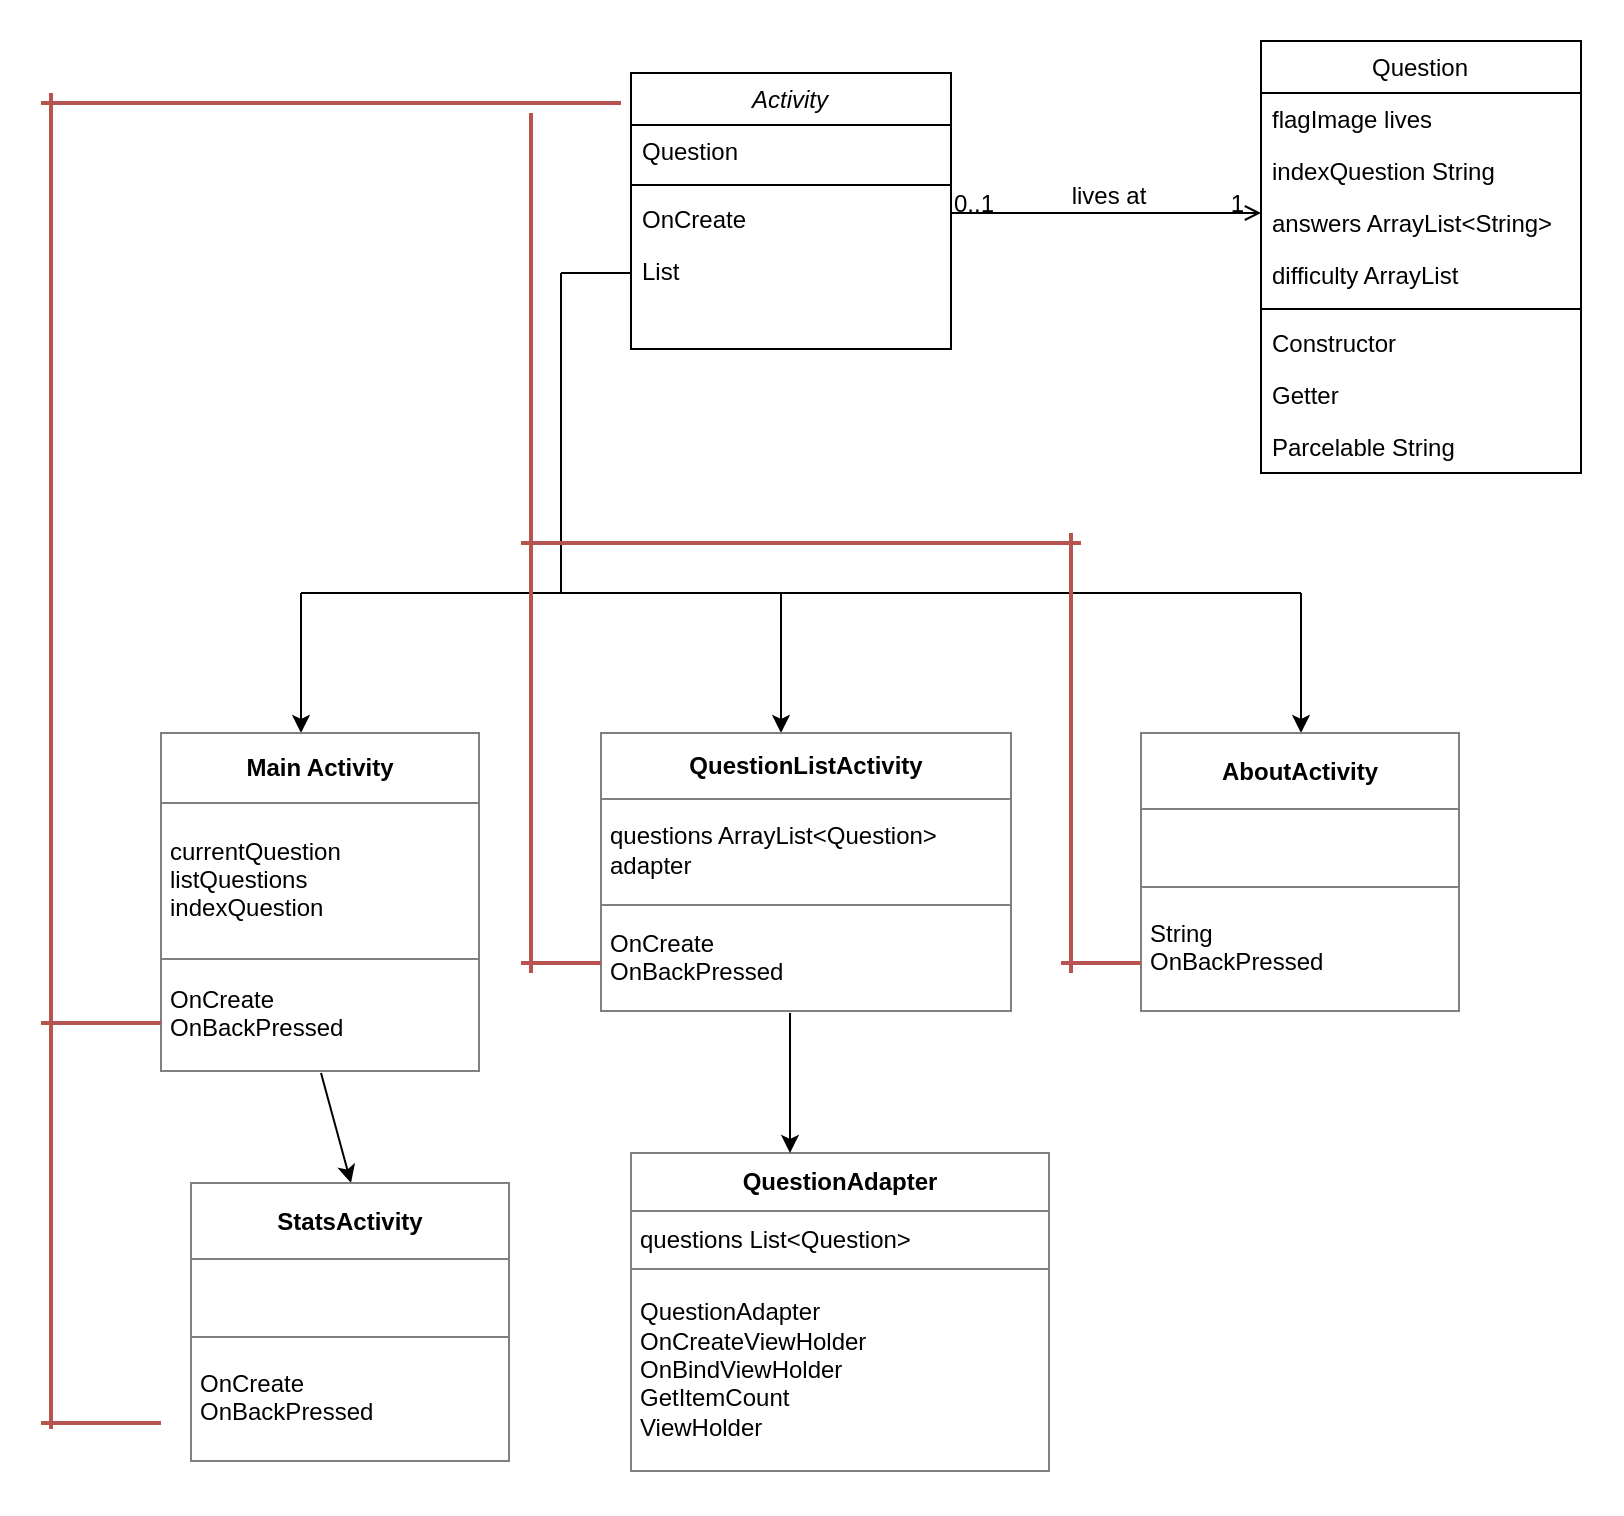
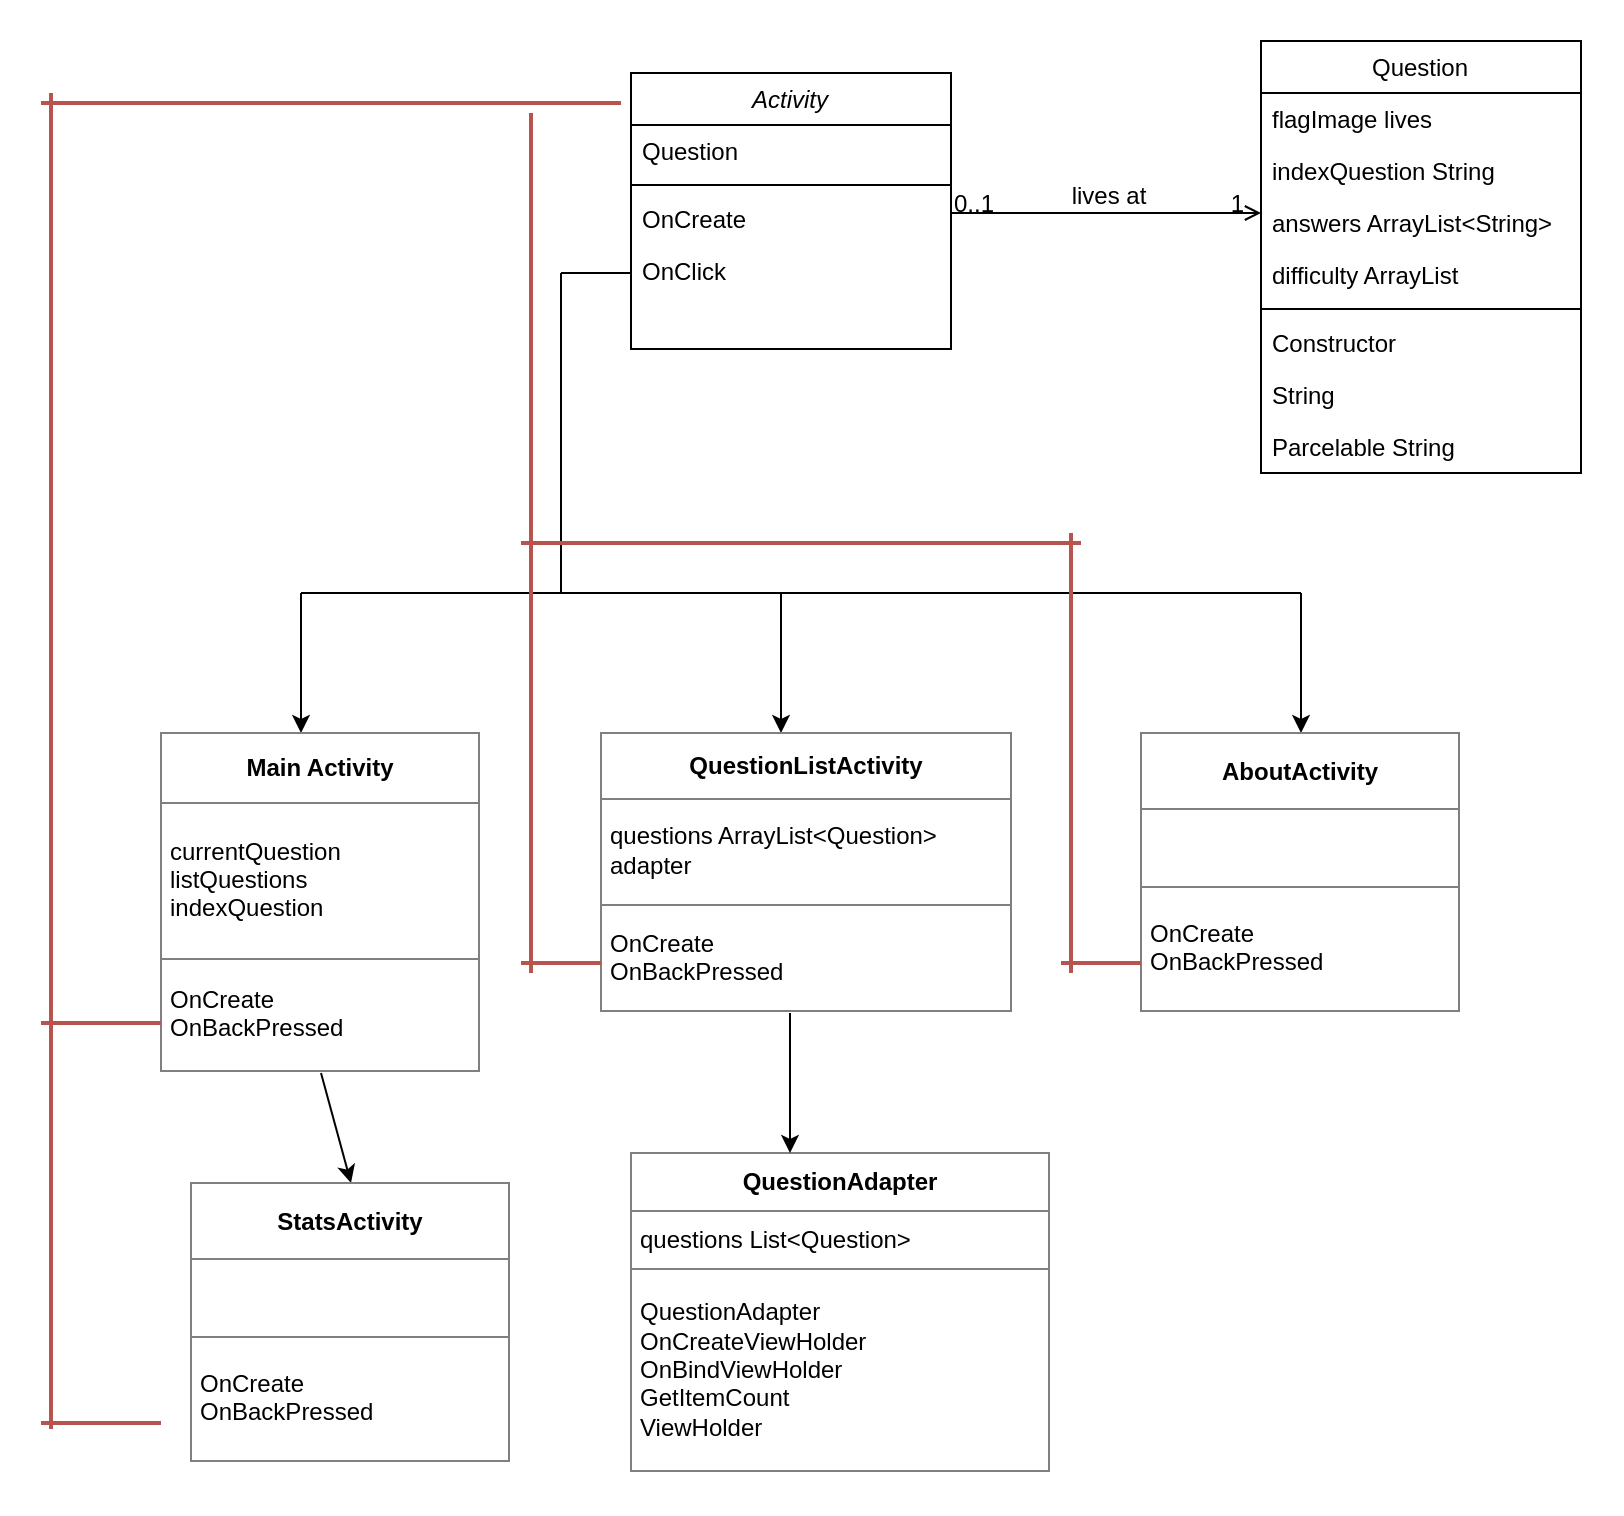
node "List": label "List" -> "OnClick"
node "Getter": label "Getter" -> "String"
node "AboutActivity String OnBackPressed": label "AboutActivity String OnBackPressed" -> "AboutActivity OnCreate OnBackPressed"
